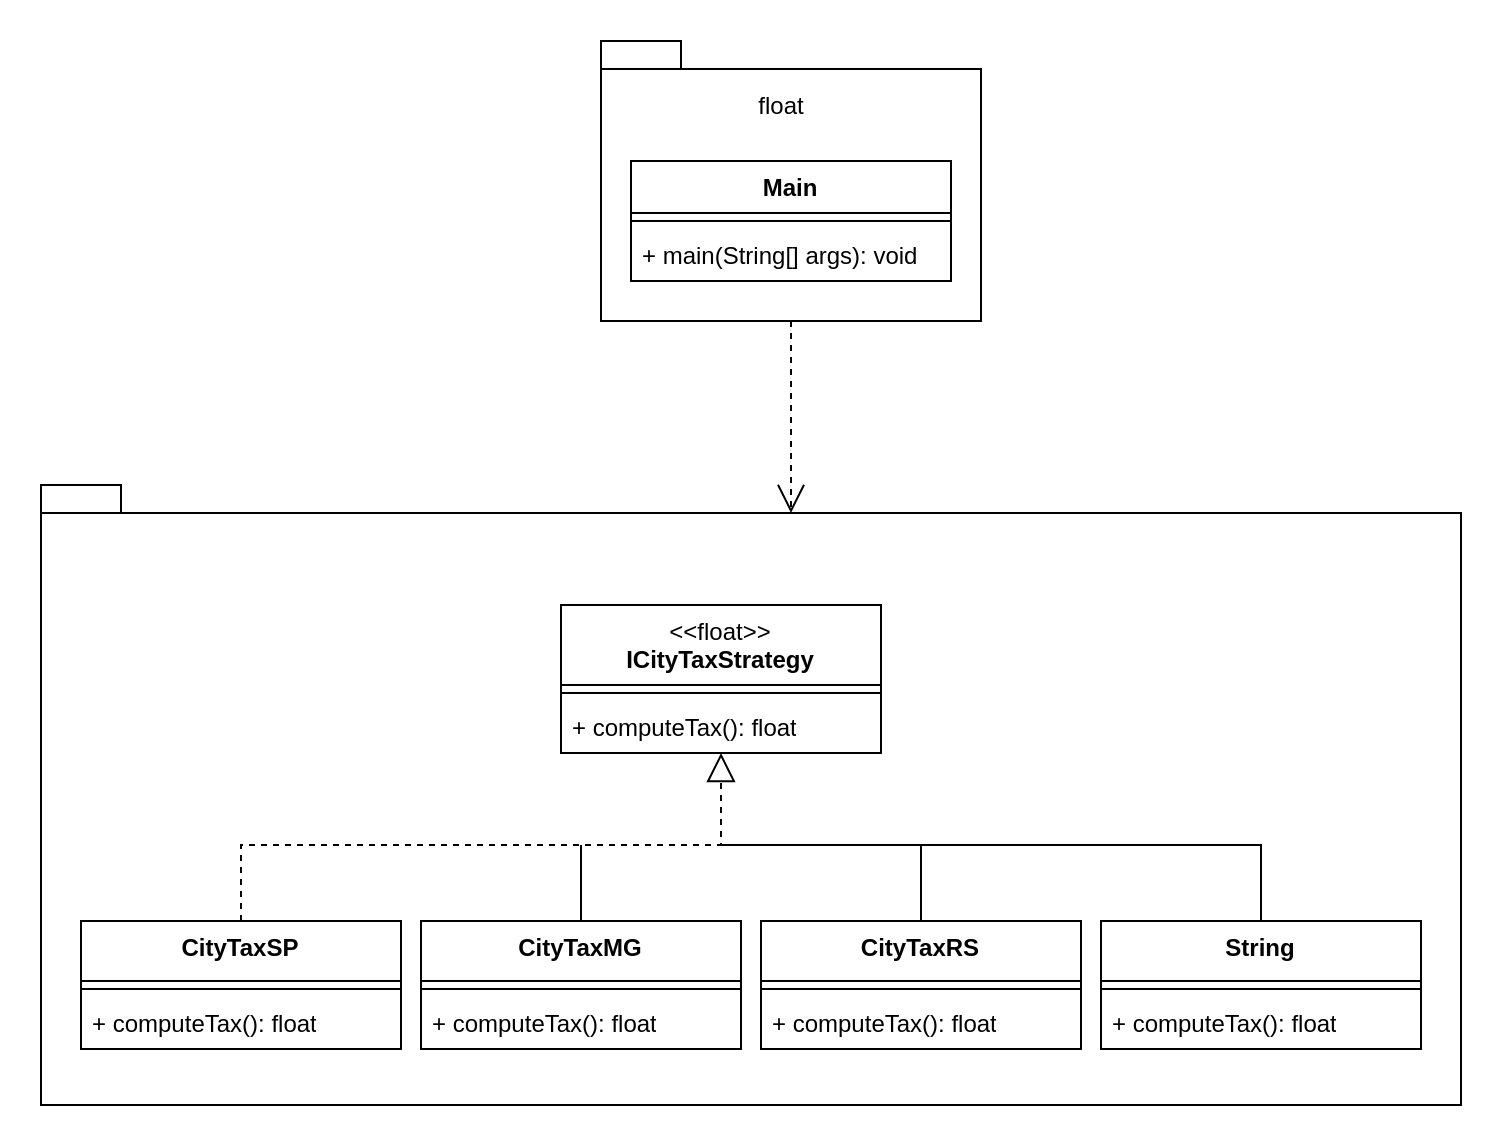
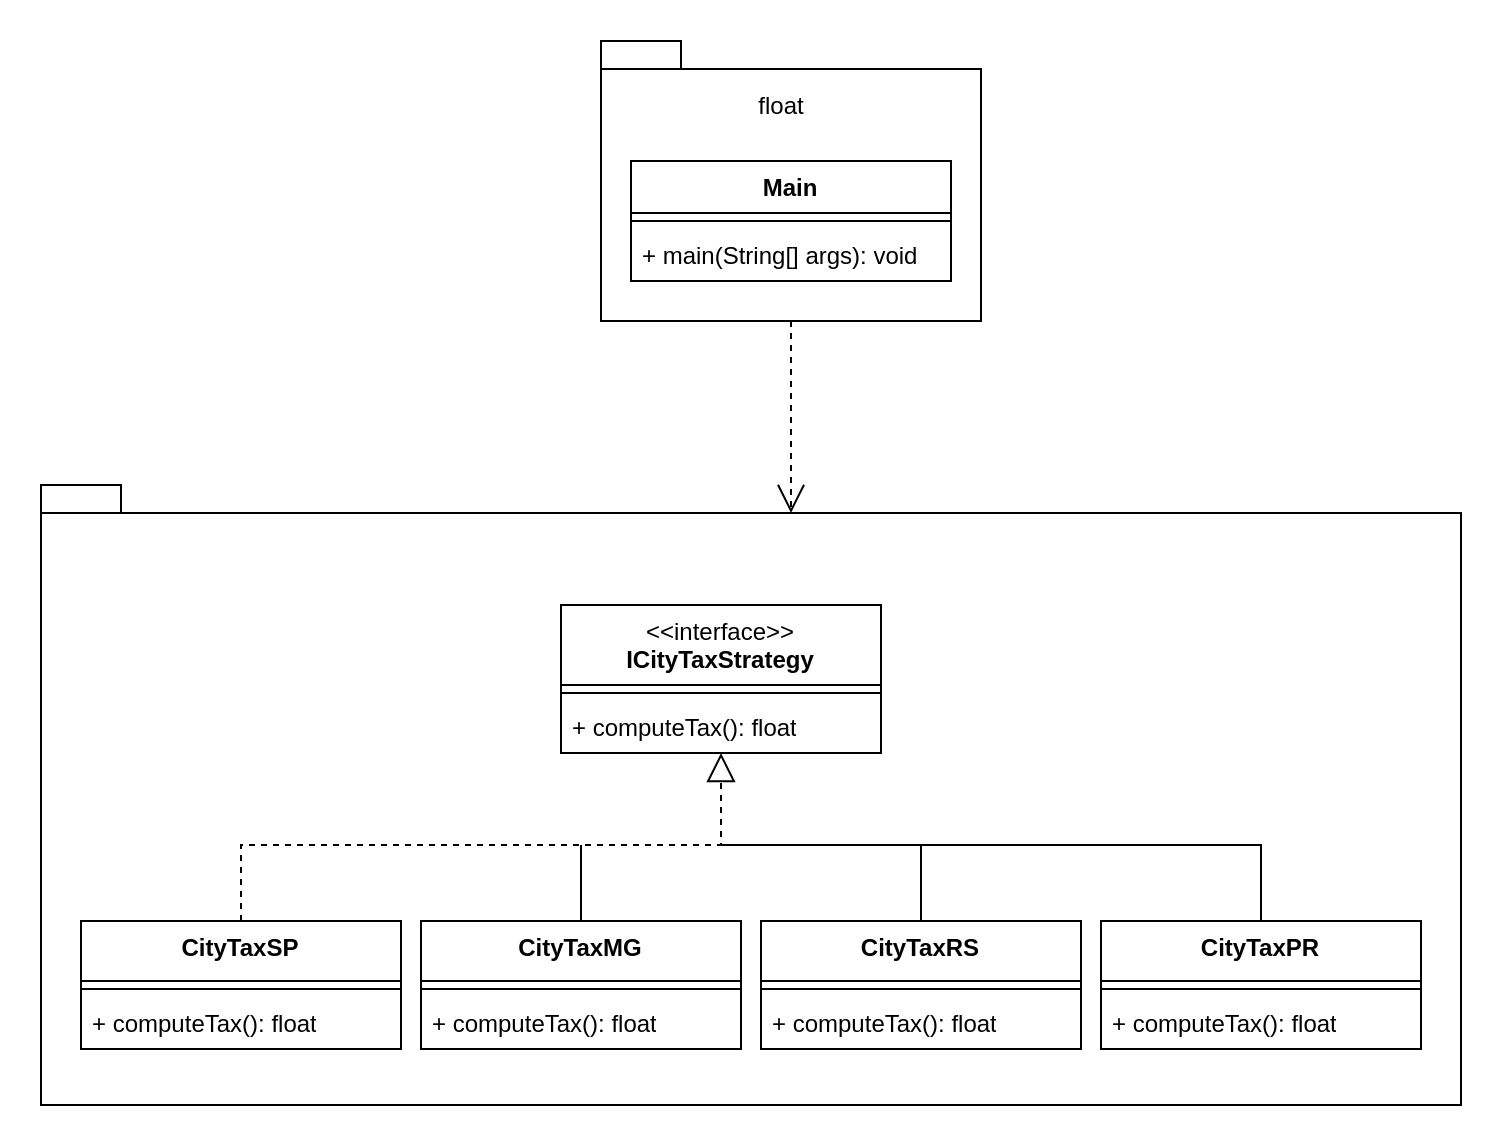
node "<<float>> ICityTaxStrategy": label "<<float>> ICityTaxStrategy" -> "<<interface>> ICityTaxStrategy"
node "String": label "String" -> "CityTaxPR"
